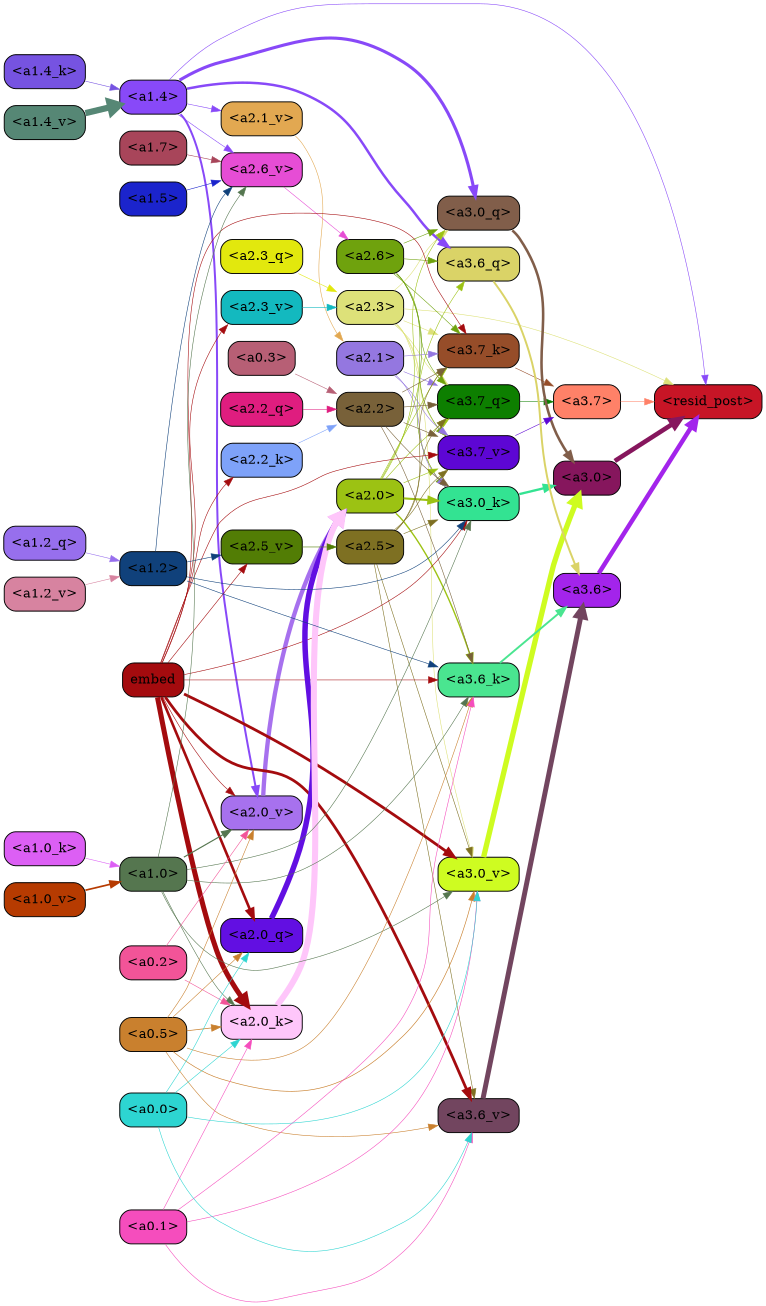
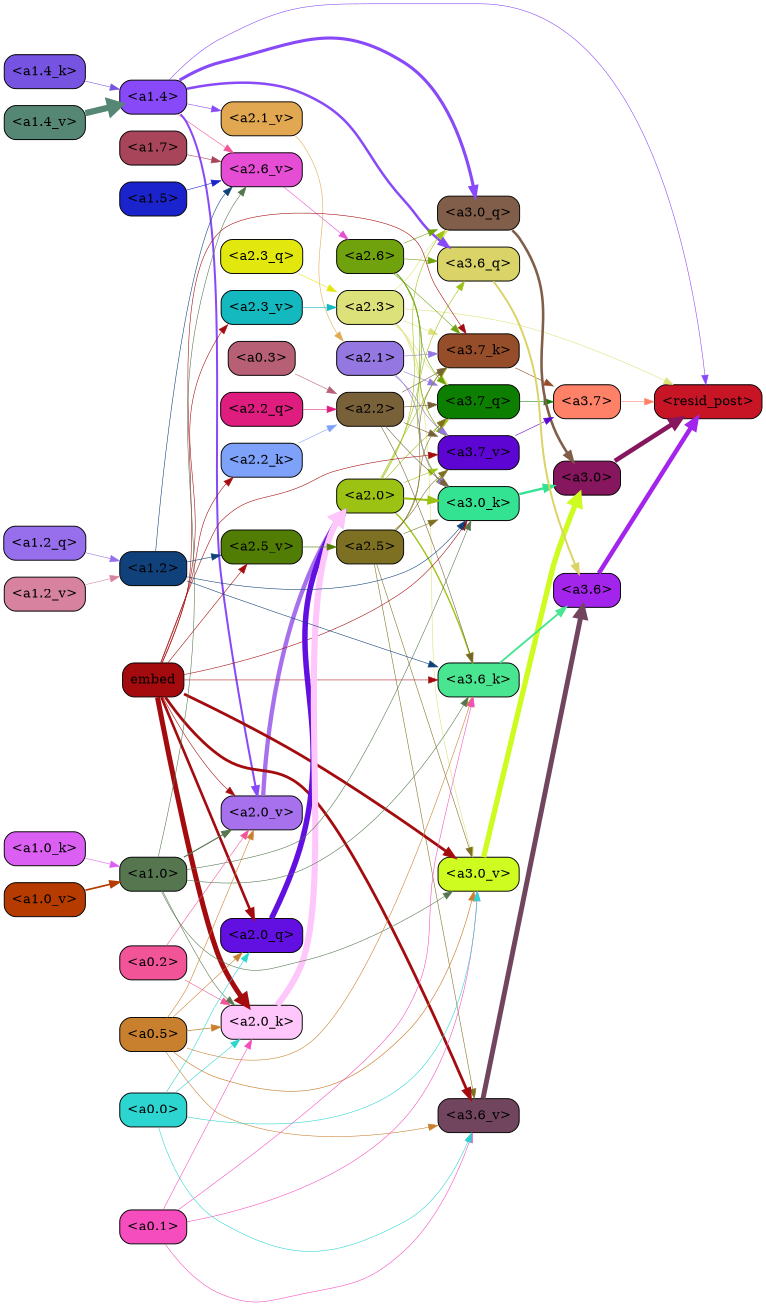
edge "<a1.4>" -> "<a2.6_v>": color #8849f8 -> #f25498
